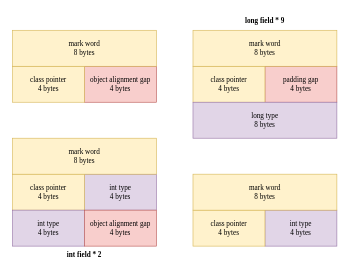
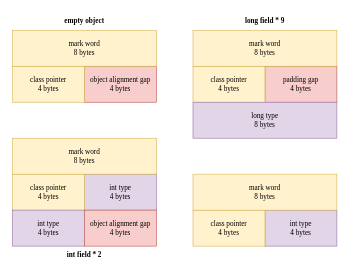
node "empty object": added
